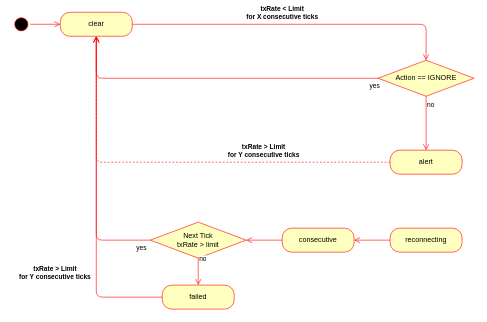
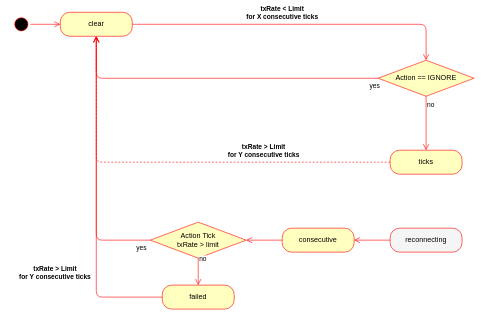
node "alert": label "alert" -> "ticks"
node "Next Tick txRate > limit": label "Next Tick txRate > limit" -> "Action Tick txRate > limit"
node "reconnecting": fillcolor #ffffc0 -> #f5f5f5
